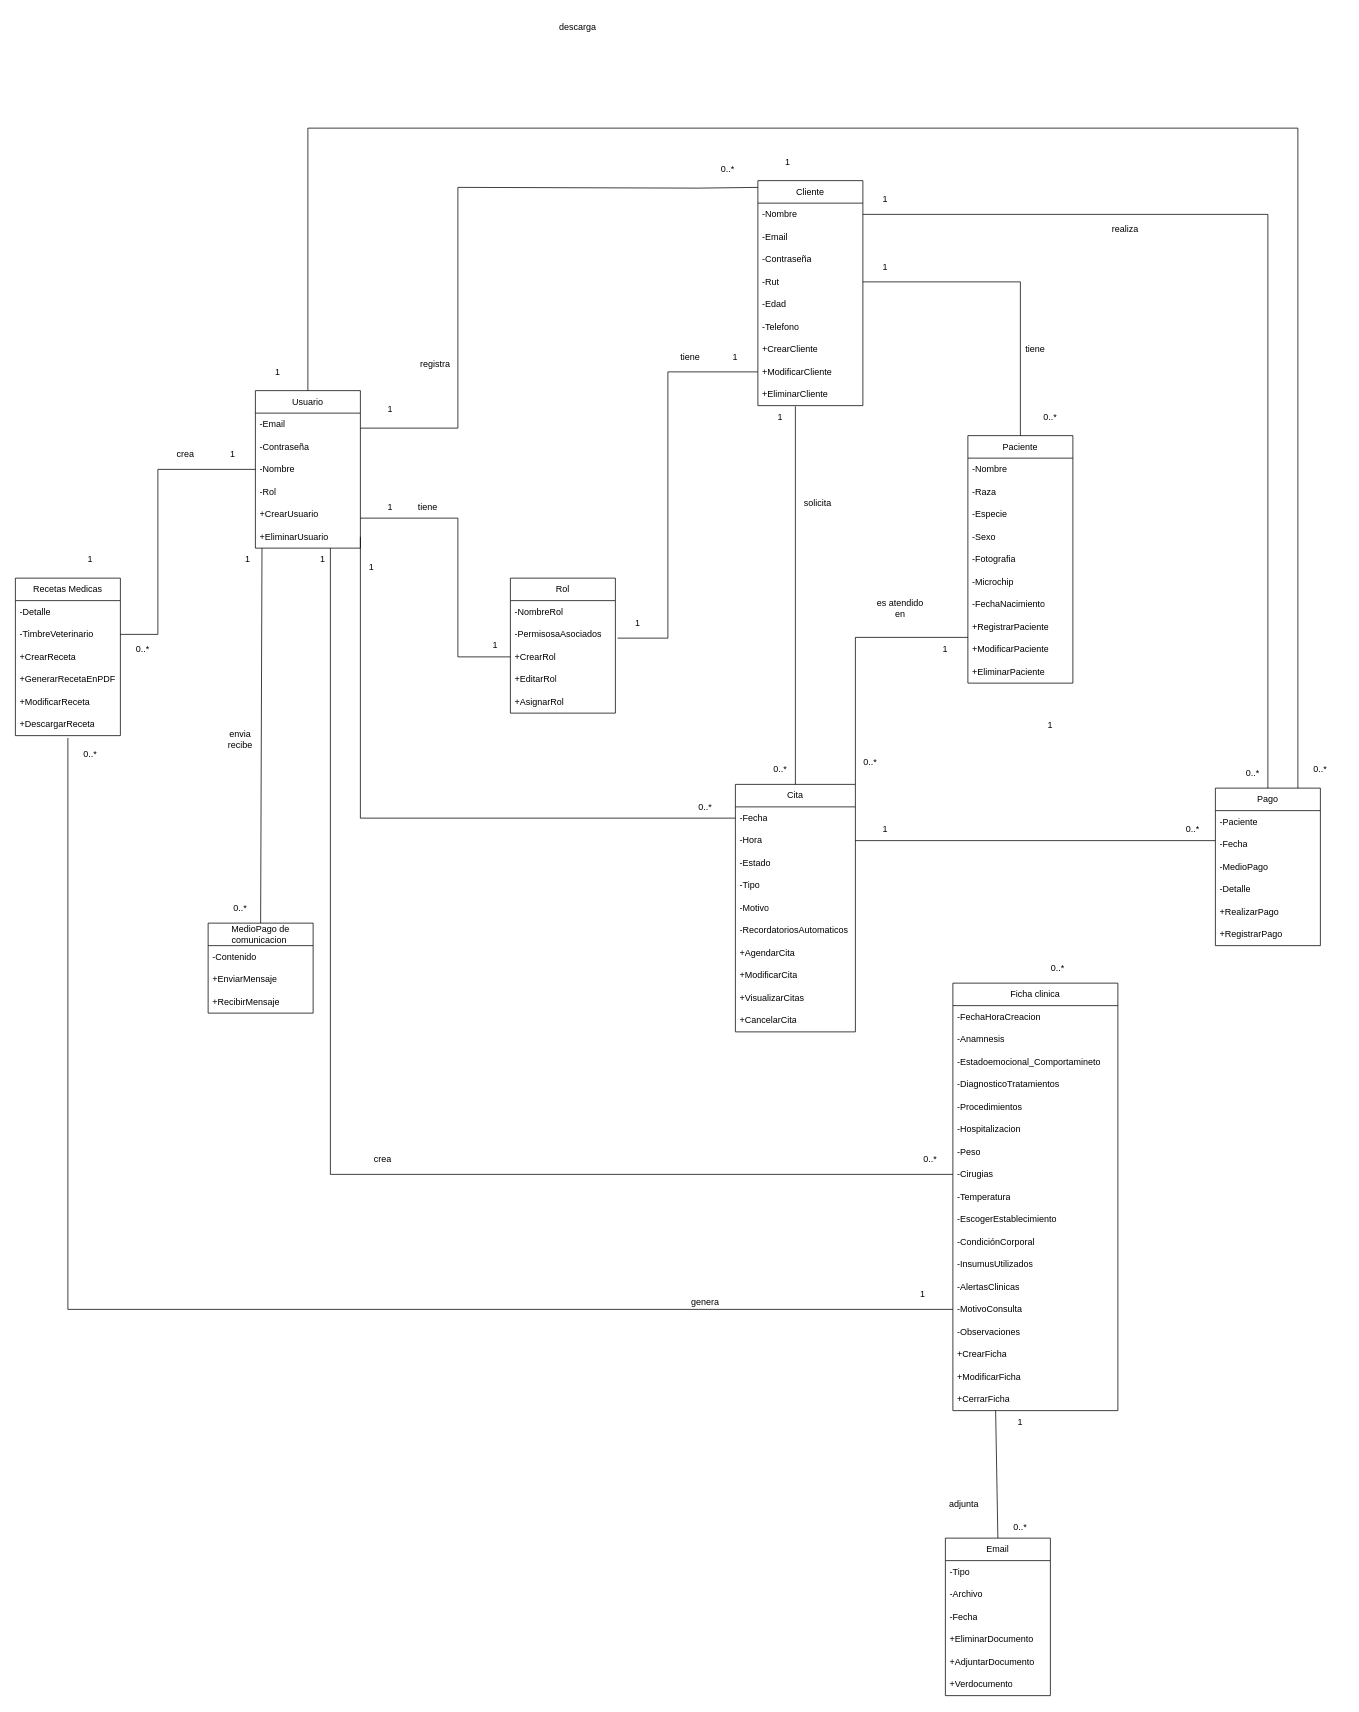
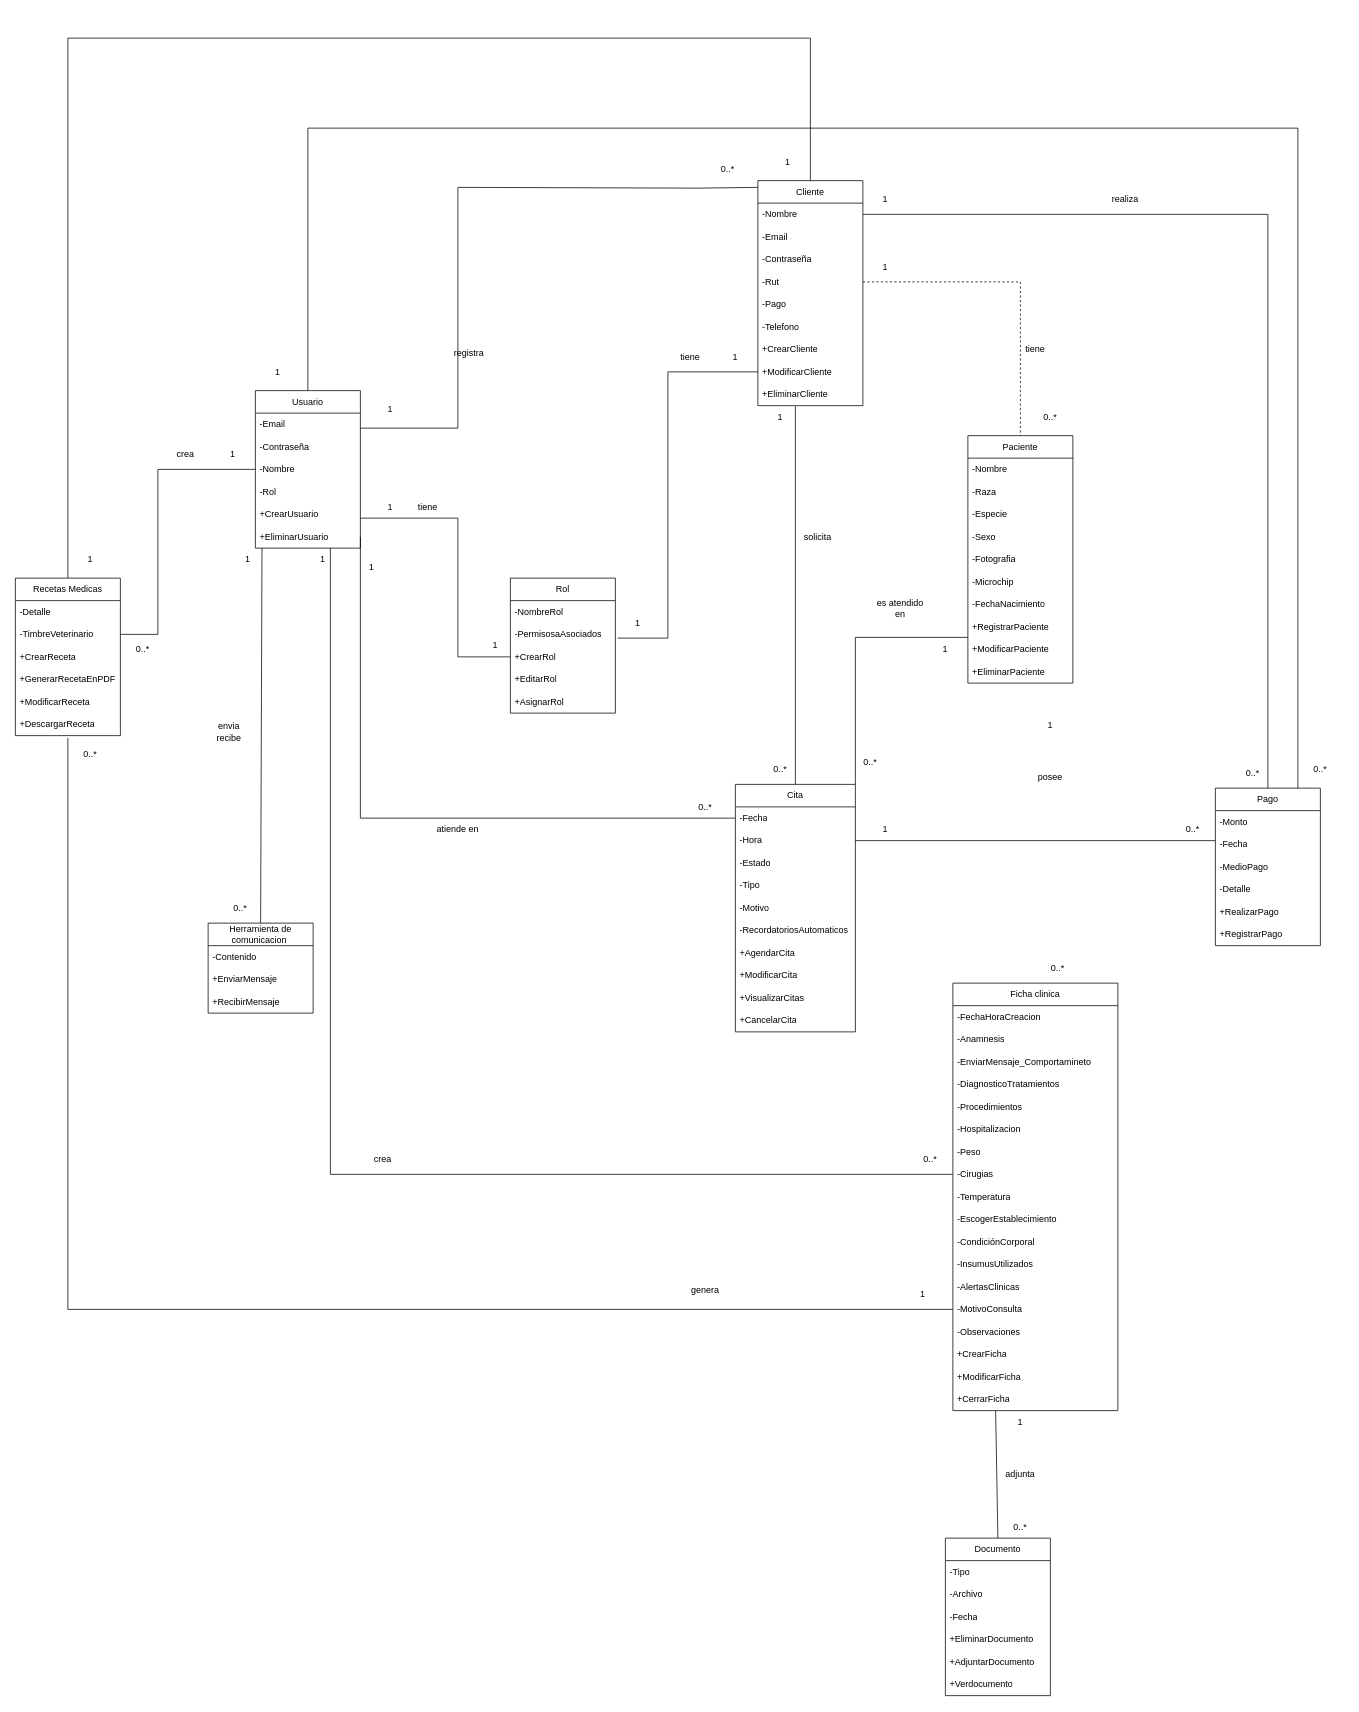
node "descarga": removed
edge "Cliente" -- "Recetas Medicas": added
node "realiza": moved (1125, 229) -> (1125, 199)
edge "-Rut" -- "Paciente": style solid -> dashed
node "-Edad": label "-Edad" -> "-Pago"
node "registra": moved (435, 364) -> (469, 353)
node "solicita": moved (818, 503) -> (818, 537)
node "envia recibe": moved (240, 739) -> (229, 732)
node "posee": added
node "-Paciente": label "-Paciente" -> "-Monto"
node "atiende en": added
node "MedioPago de comunicacion": label "MedioPago de comunicacion" -> "Herramienta de comunicacion"
node "-Estadoemocional_Comportamineto": label "-Estadoemocional_Comportamineto" -> "-EnviarMensaje_Comportamineto"
node "genera": moved (705, 1302) -> (705, 1290)
node "adjunta": moved (964, 1504) -> (1020, 1474)
node "Email": label "Email" -> "Documento"
